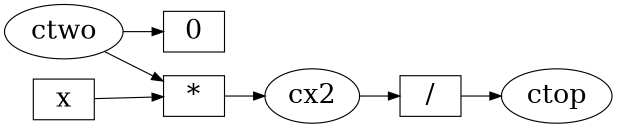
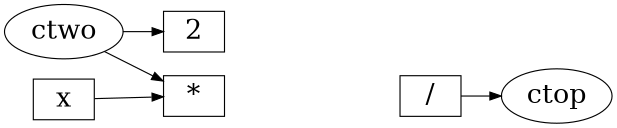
node "0": label "0" -> "2"
node "cx2": removed
